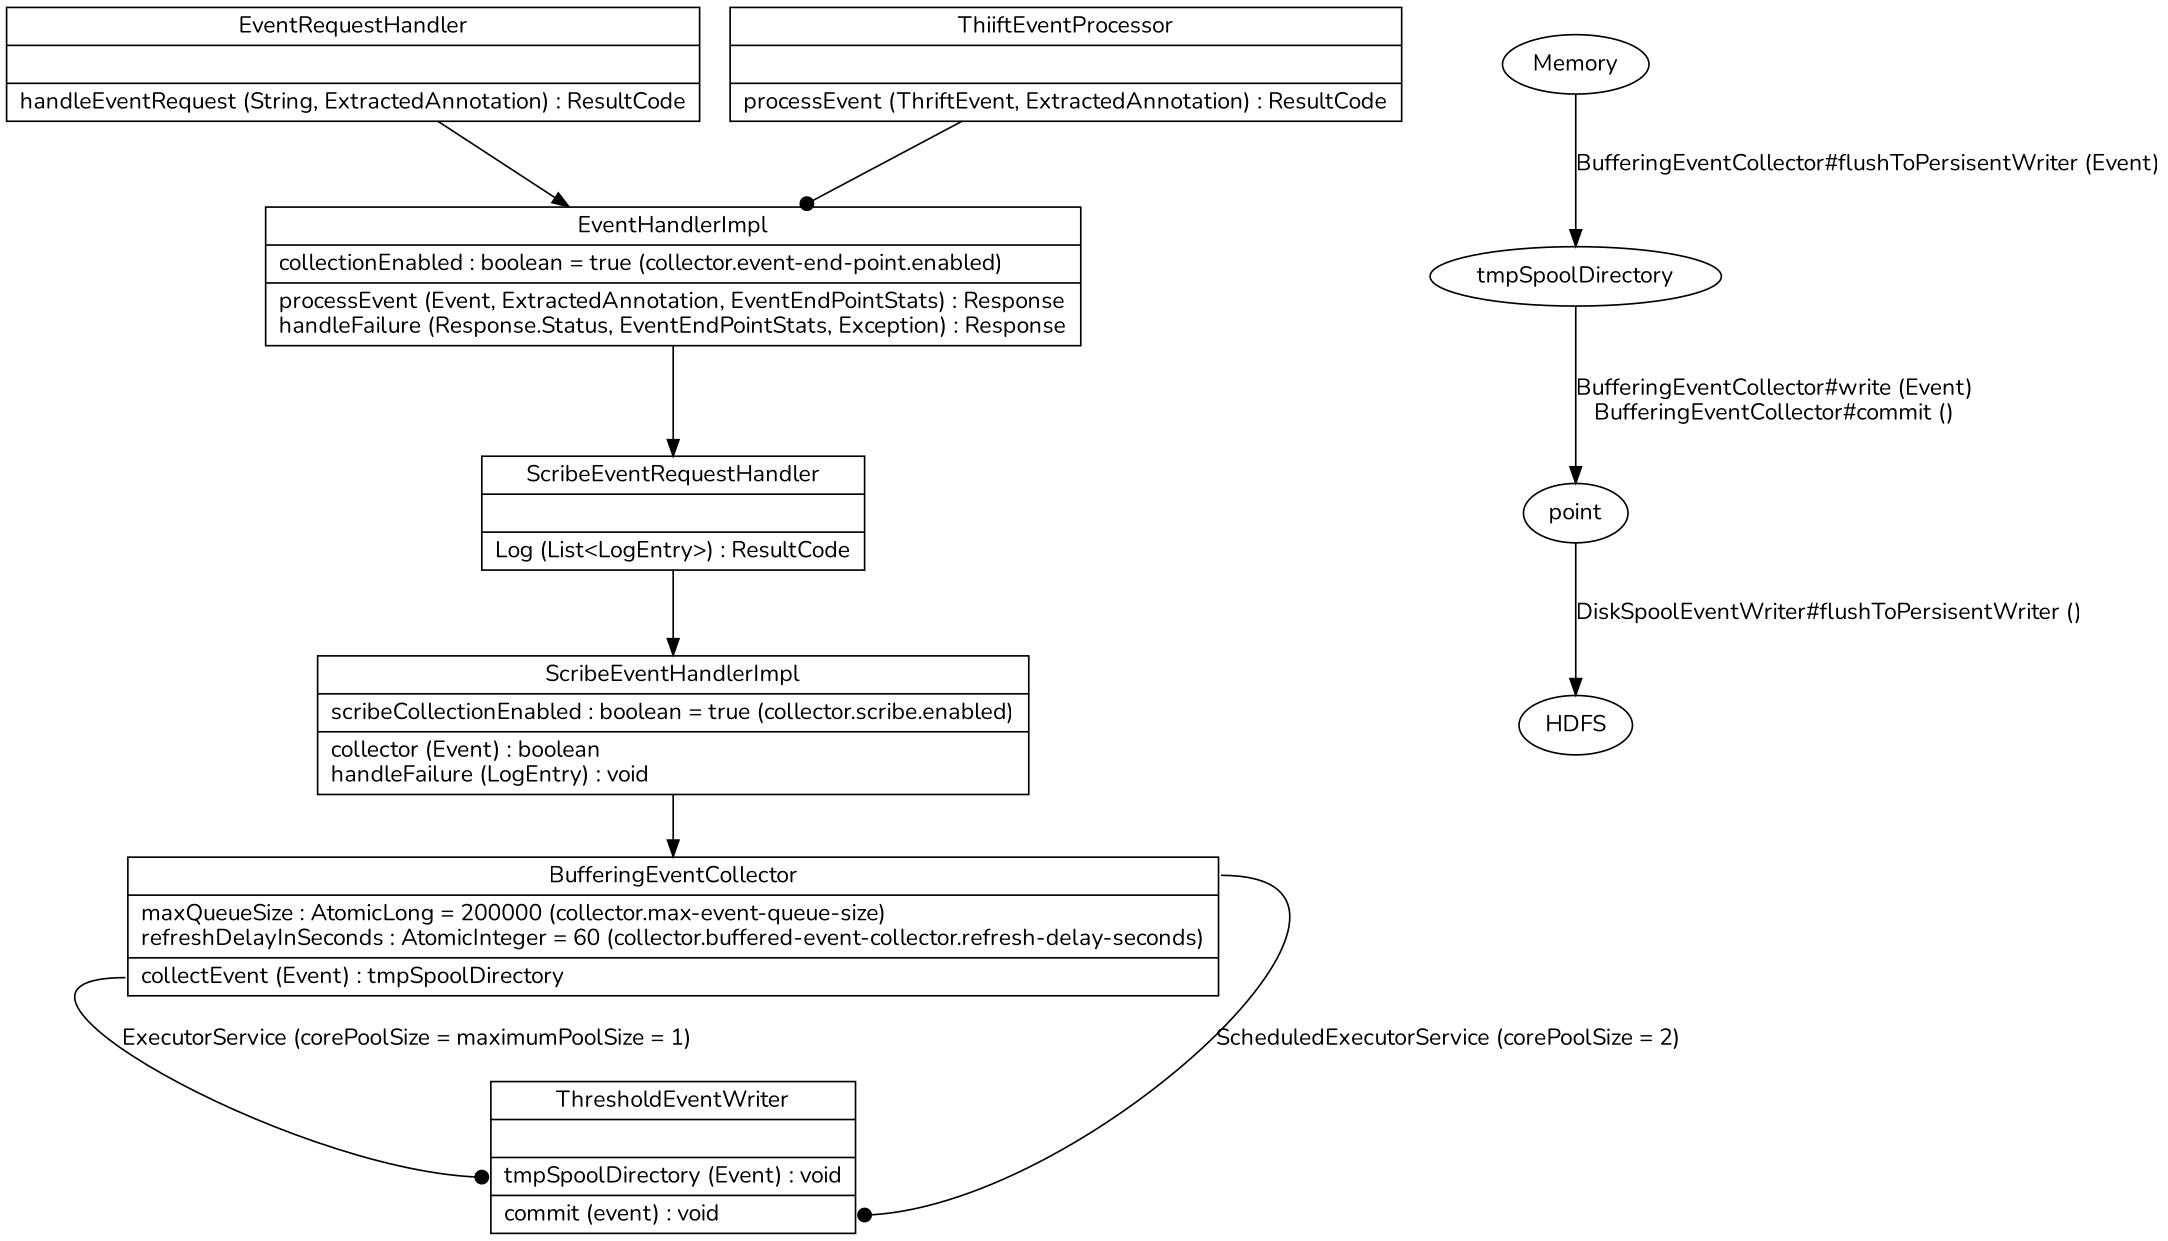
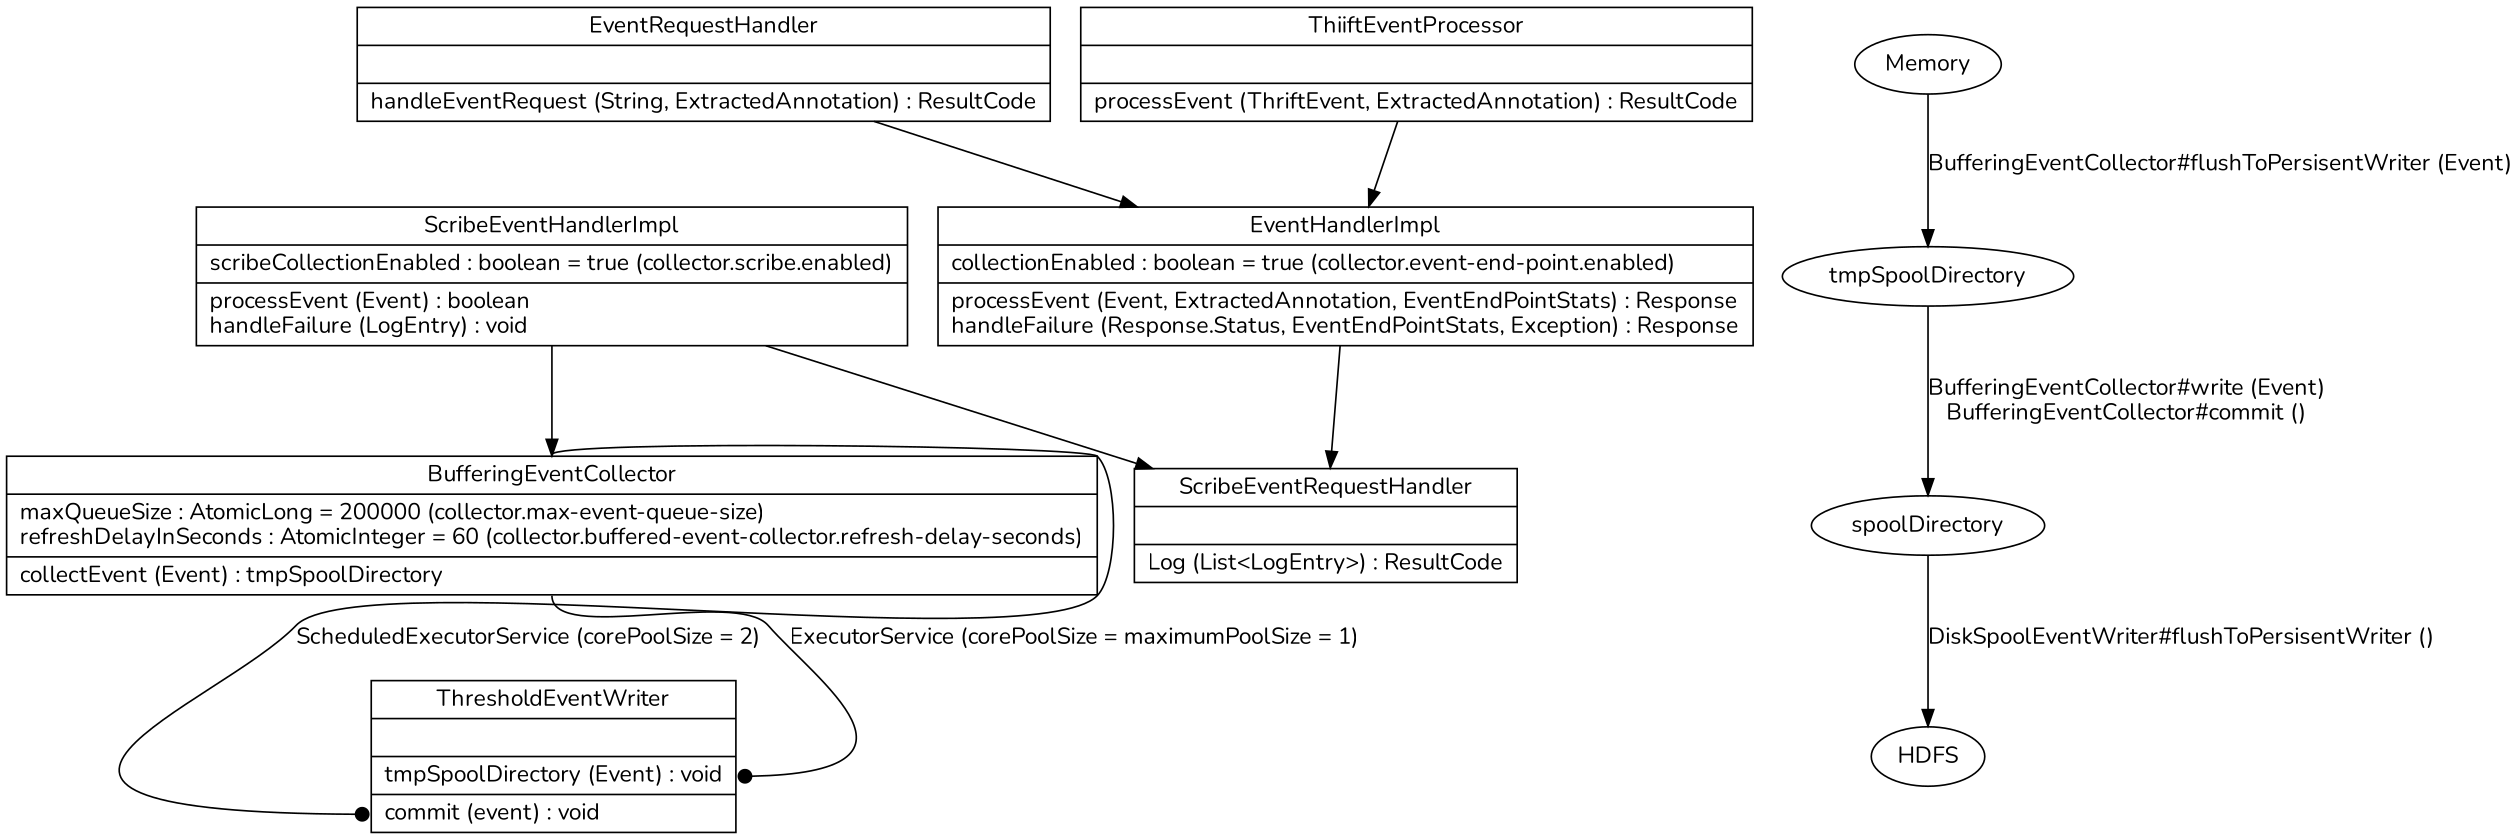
edge "ThiiftEventProcessor" -> "EventHandlerImpl": arrowhead dot -> normal
node "point": label "point" -> "spoolDirectory"
edge "ScribeEventRequestHandler" -> "ScribeEventHandlerImpl": reversed
node "ScribeEventHandlerImpl": text "collector (Event) : boolean" -> "processEvent (Event) : boolean"
